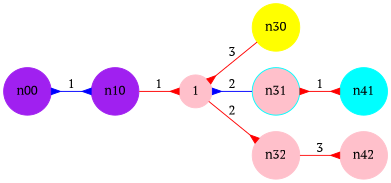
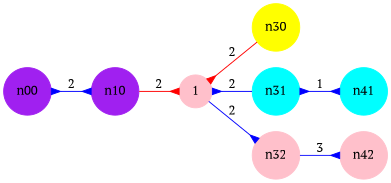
edge "n30" -- "1": label "3" -> "2"
edge "n00" -- "n10": label "1" -> "2"
edge "n10" -- "1": label "1" -> "2"
node "n31": fillcolor pink -> cyan
edge "n31" -- "n41": color red -> blue
edge "1" -- "n32": color red -> blue
edge "n32" -- "n42": color red -> blue
